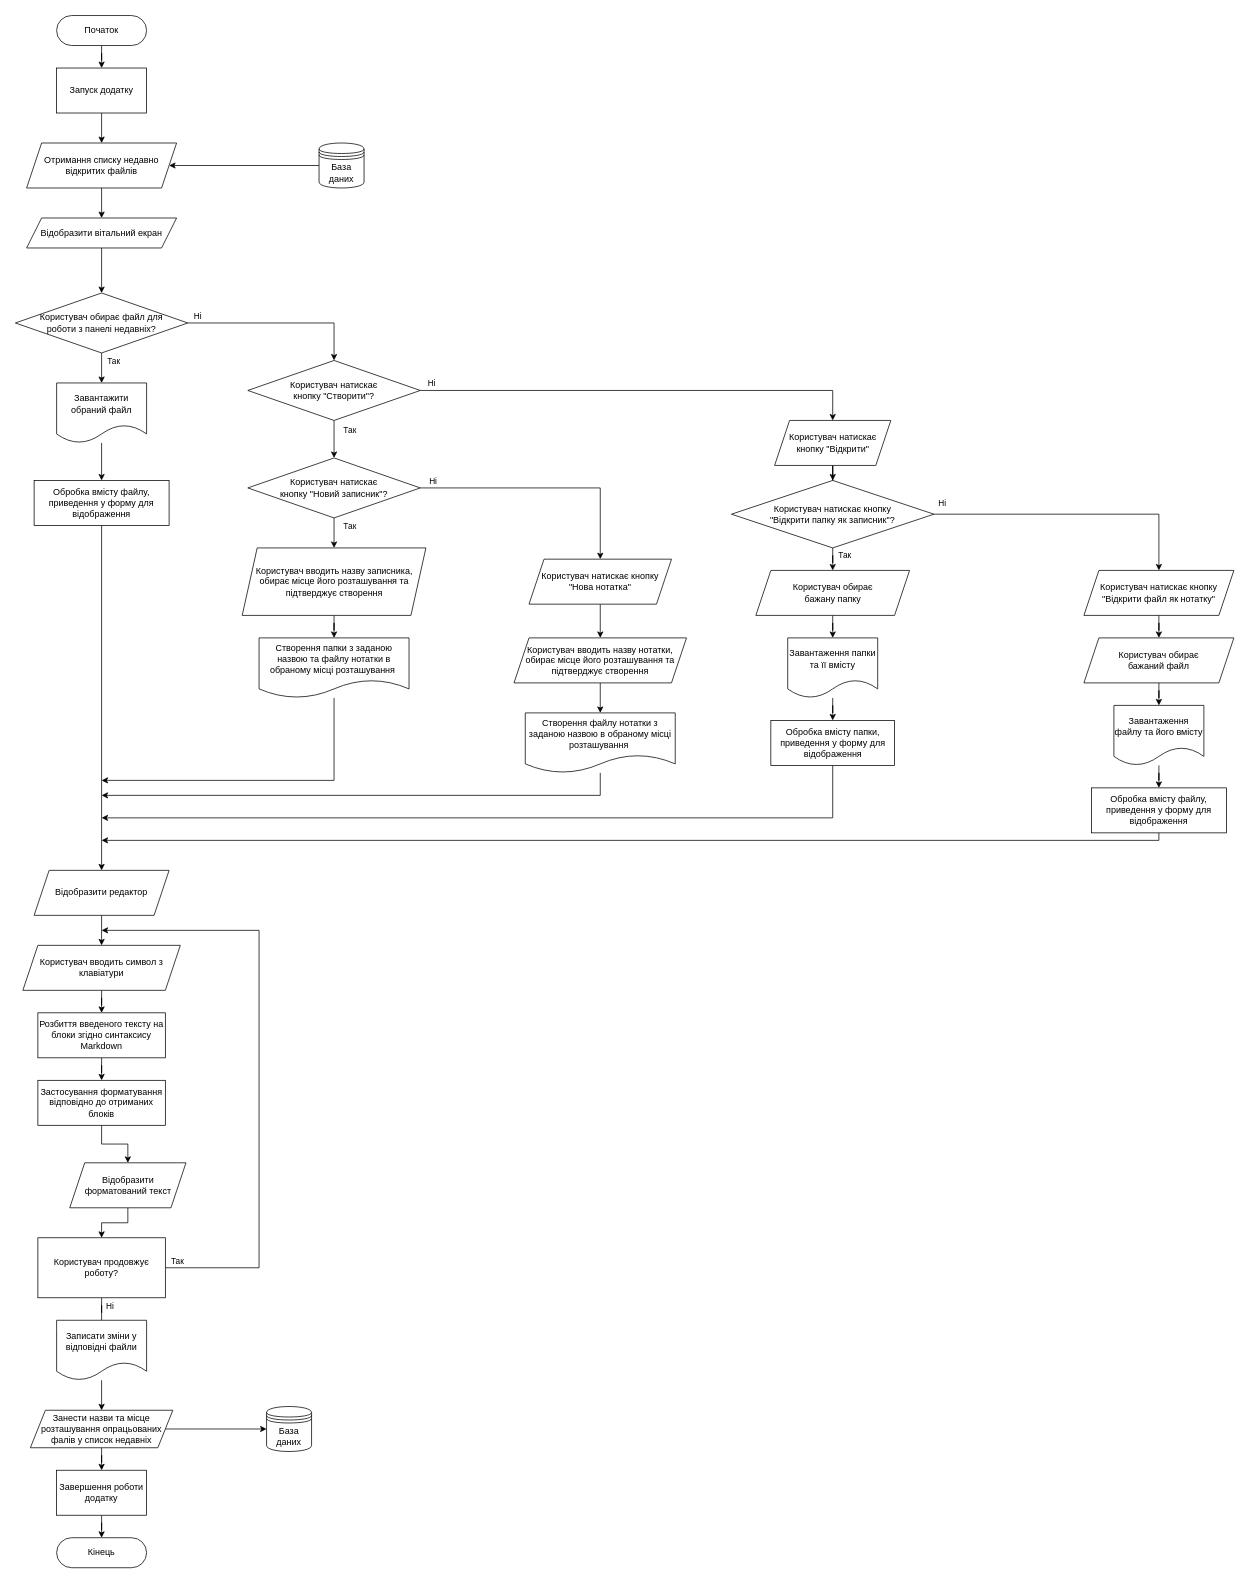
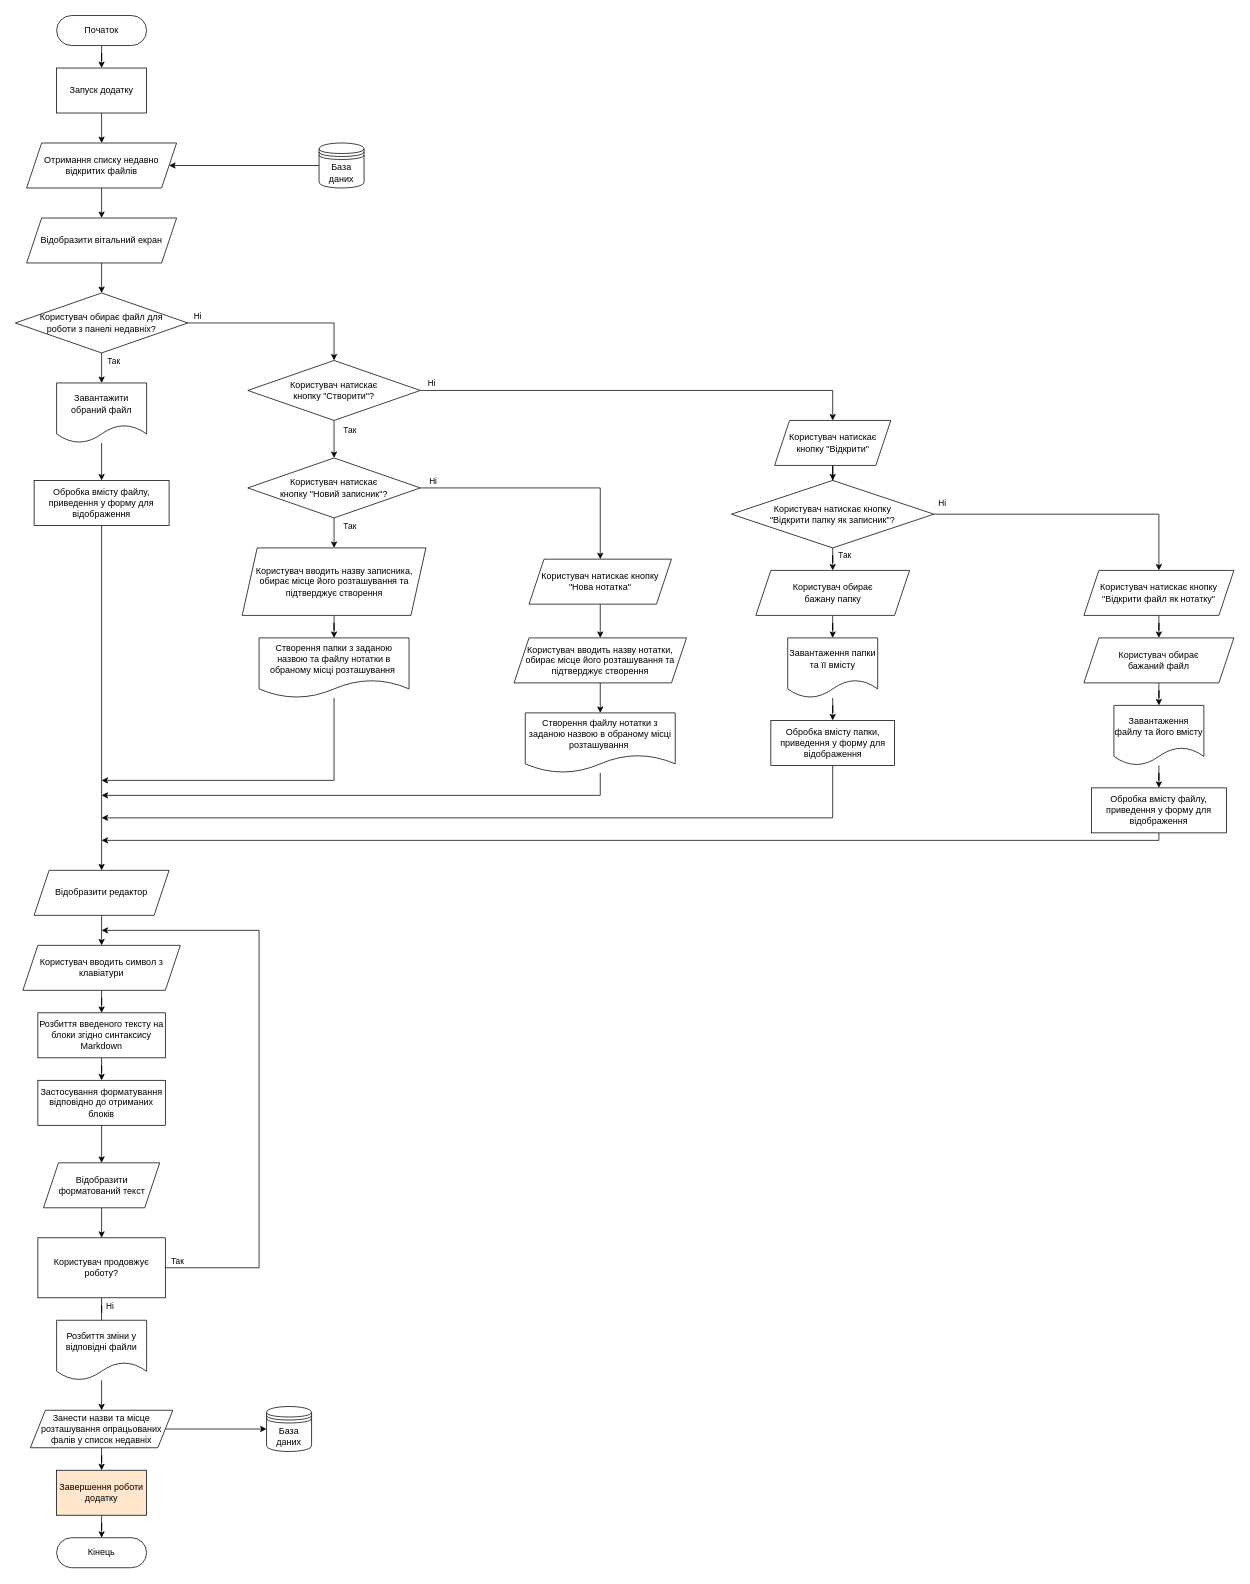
node "Відобразити вітальний екран": size 150x30 -> 150x45
node "Відобразити форматований текст": moved (128, 1185) -> (102, 1185)
node "Записати зміни у відповідні файли": label "Записати зміни у відповідні файли" -> "Розбиття зміни у відповідні файли"
node "Завершення роботи додатку": fillcolor #ffffff -> #ffe6cc
